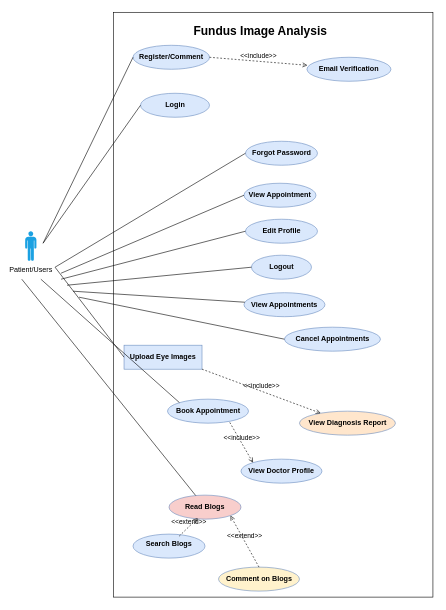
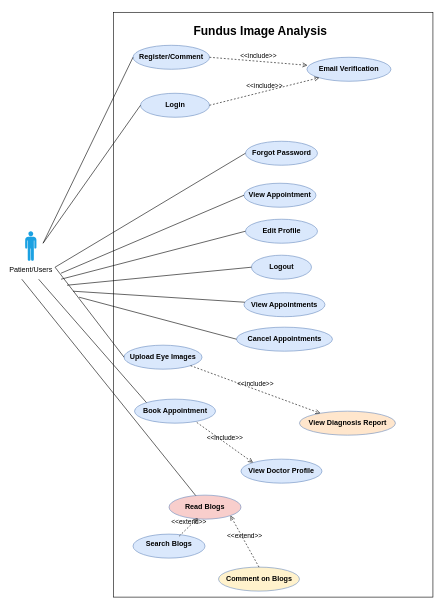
edge "Login" -> "Email Verification": added, label "<<include>>"
node "Cancel Appointments": moved (332, 339) -> (284, 339)
node "Upload Eye Images": shape rectangle -> ellipse
node "Book Appointment": moved (208, 411) -> (175, 411)
